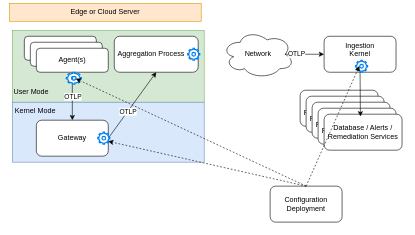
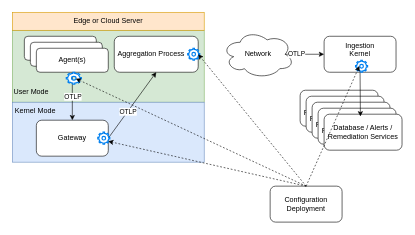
node "Edge or Cloud Server": moved (105, 12) -> (108, 21)
edge "Configuration Deployment" -> "Aggregation Process": added
